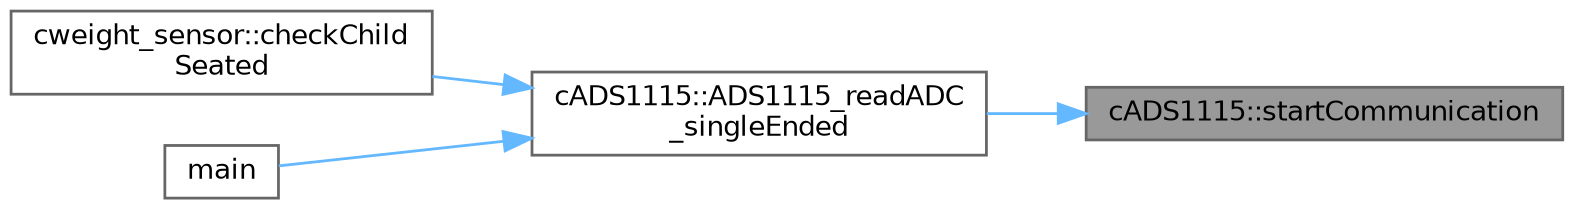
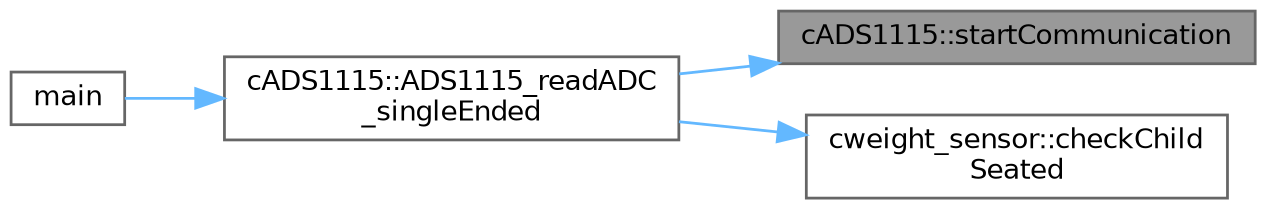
edge "cweight_sensor::checkChild Seated" -> "cADS1115::ADS1115_readADC _singleEnded": reversed
